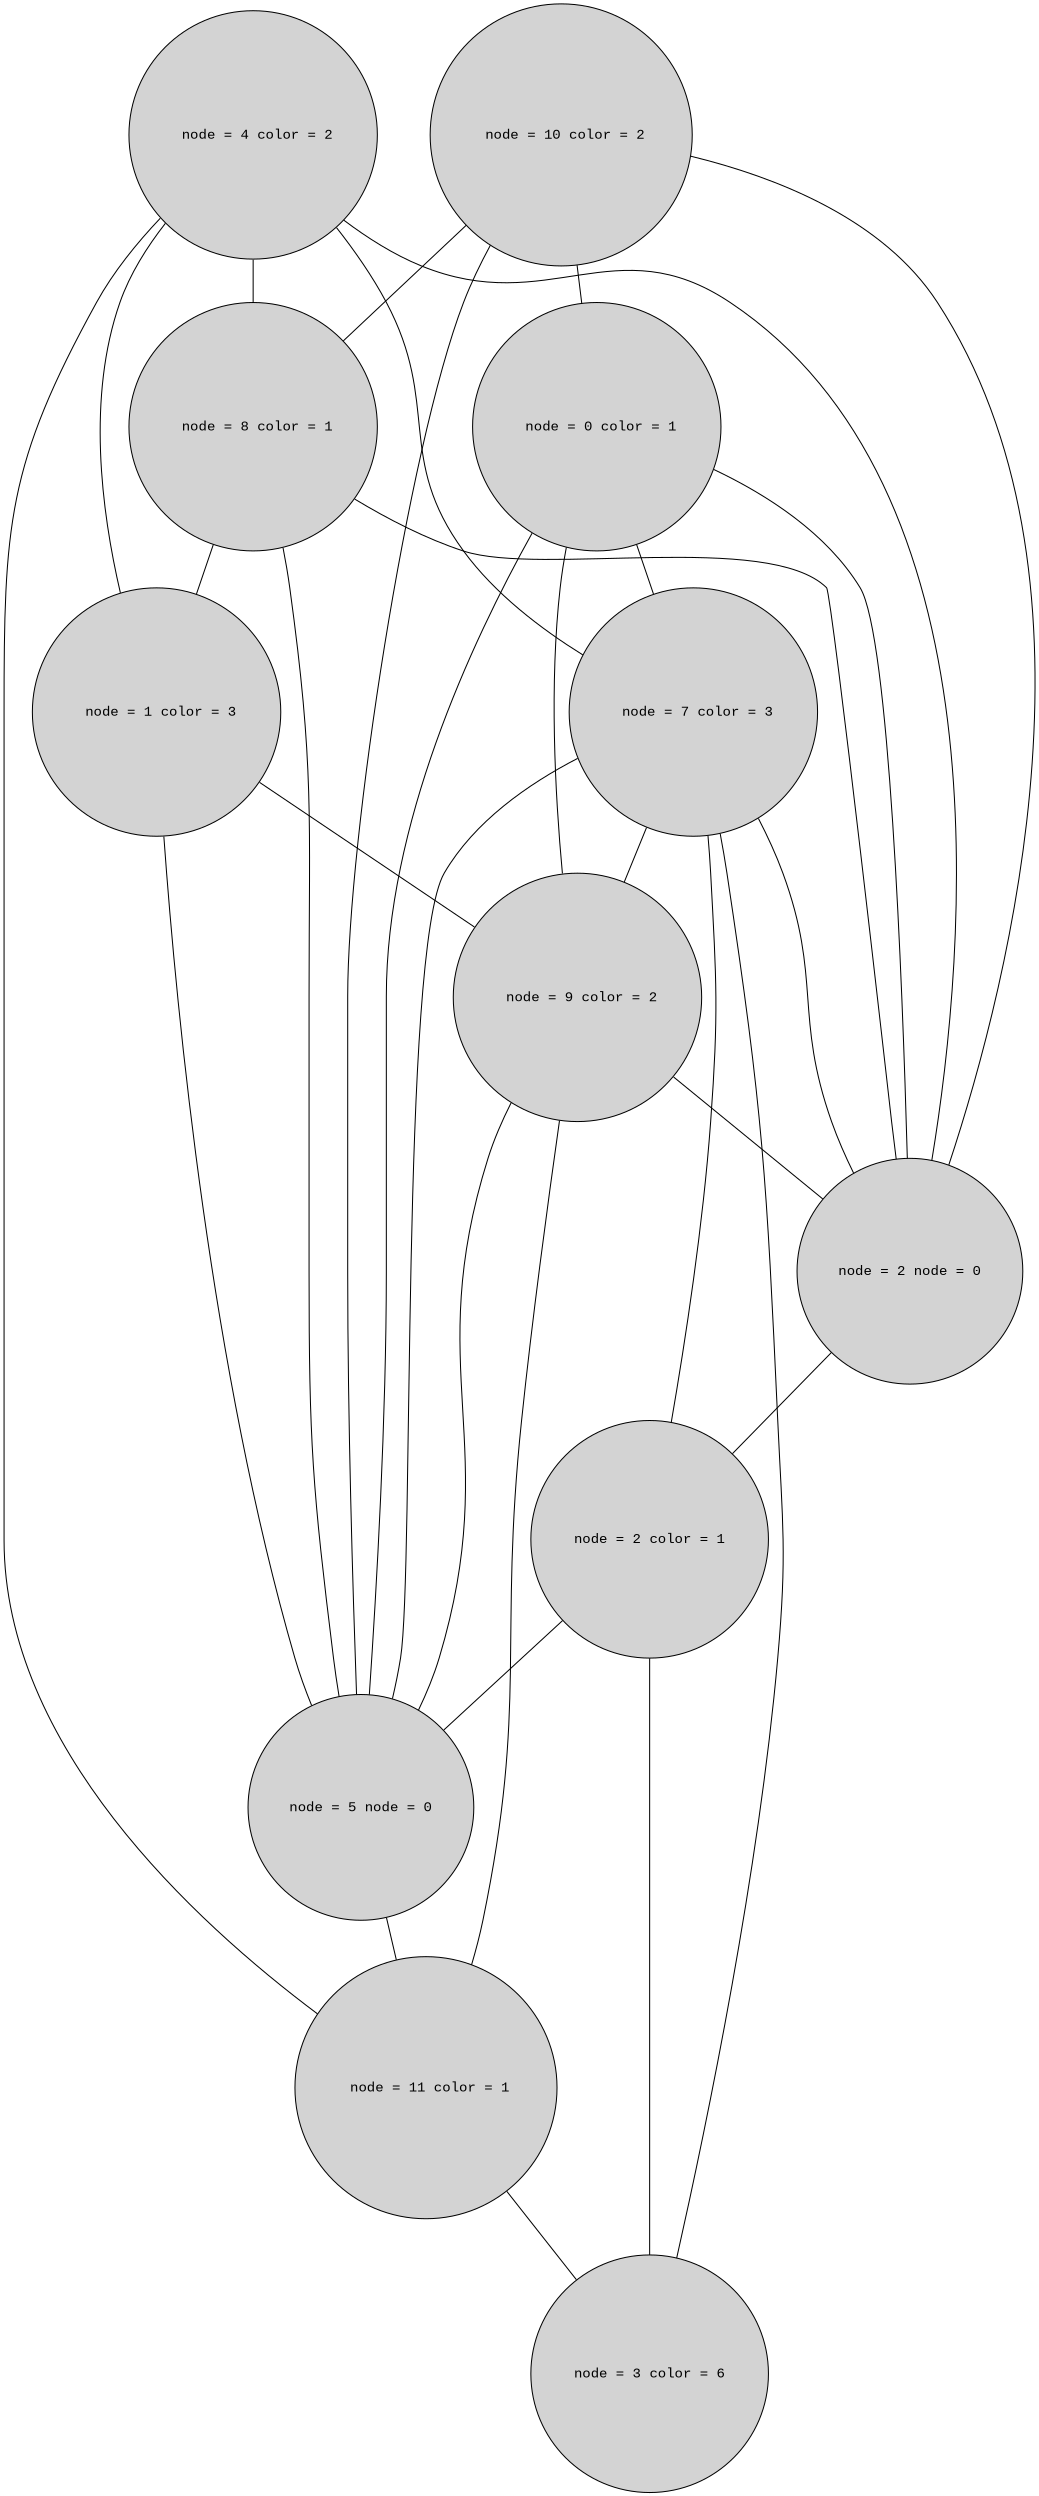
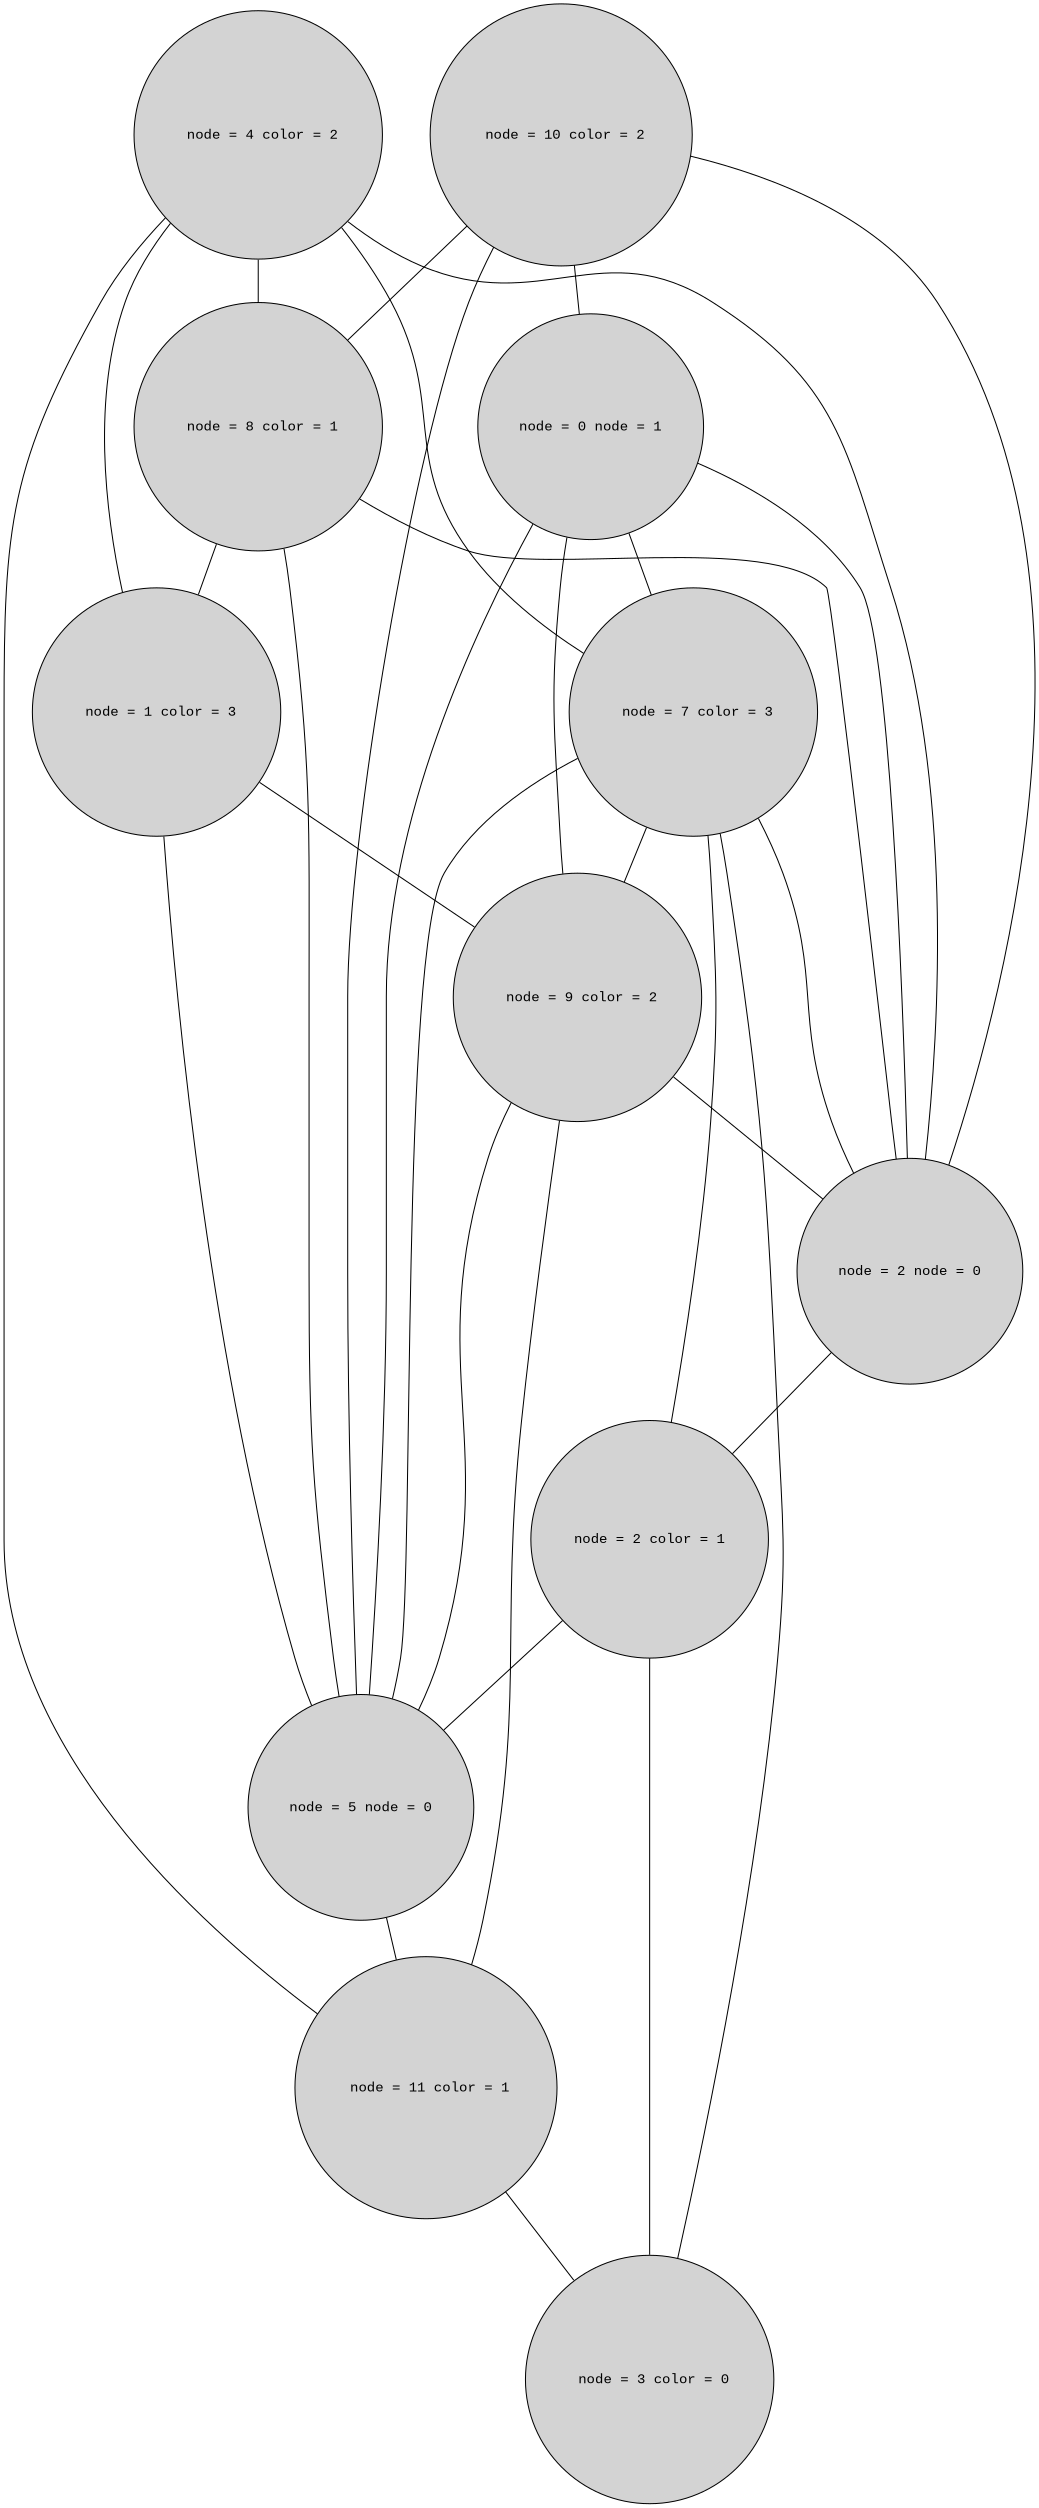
node "node = 0 color = 1": label "node = 0 color = 1" -> "node = 0 node = 1"
node "node = 3 color = 6": label "node = 3 color = 6" -> "node = 3 color = 0"
